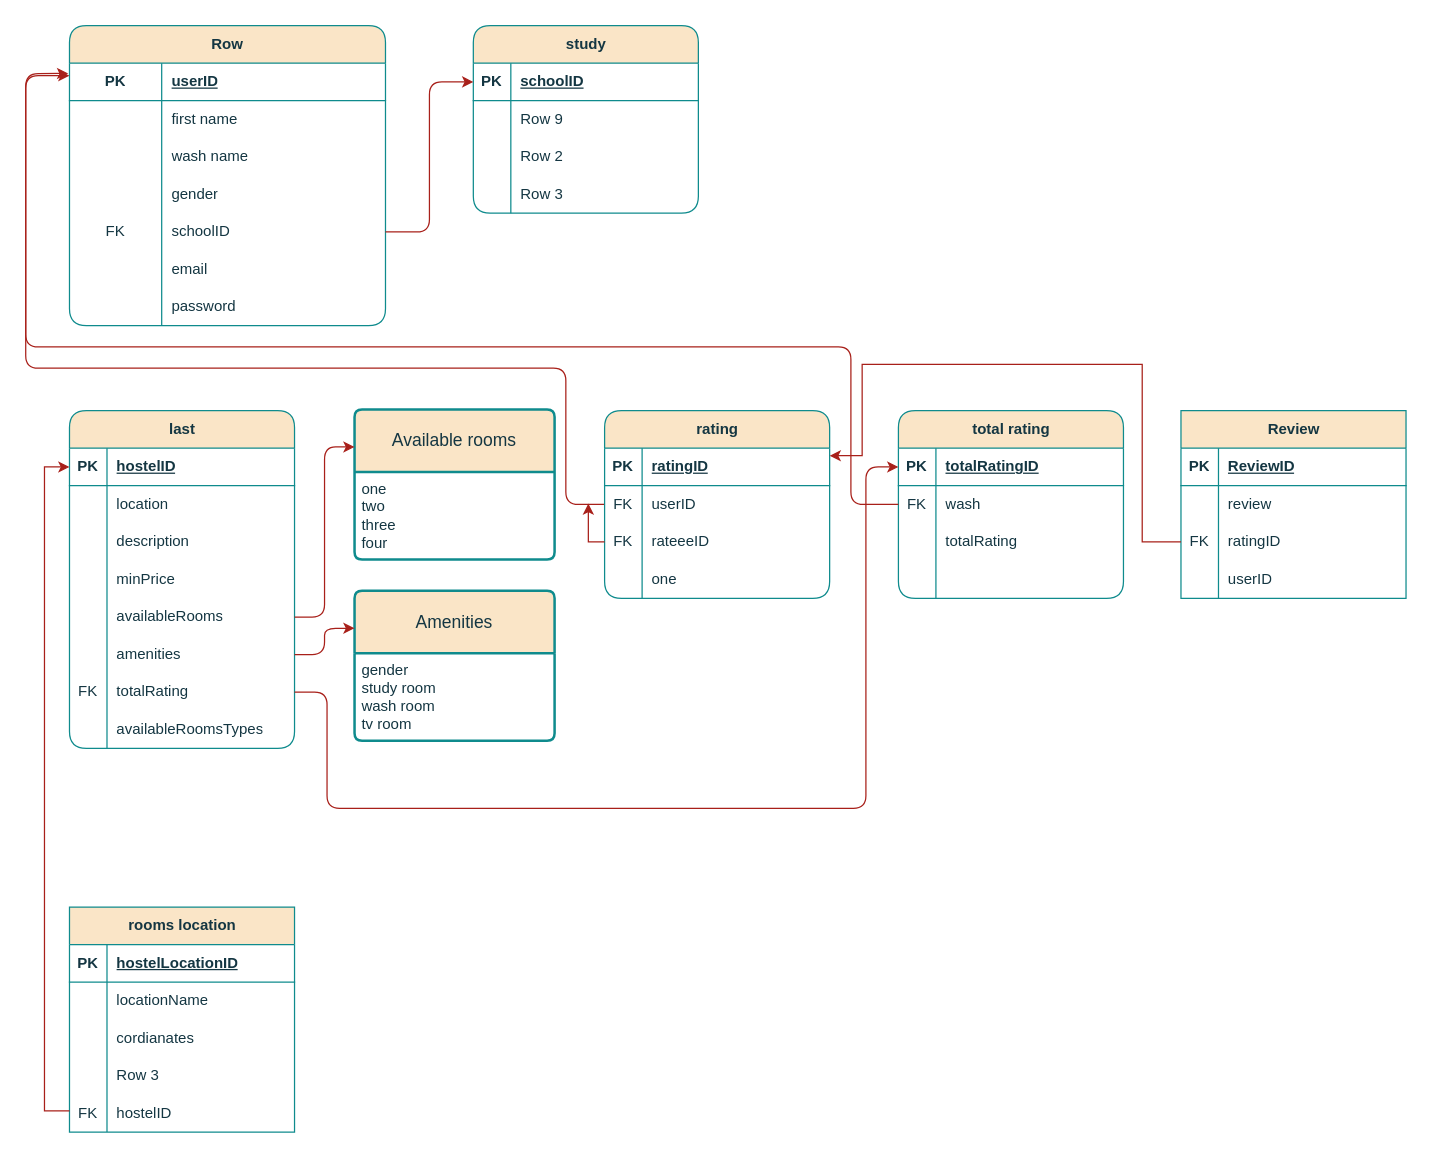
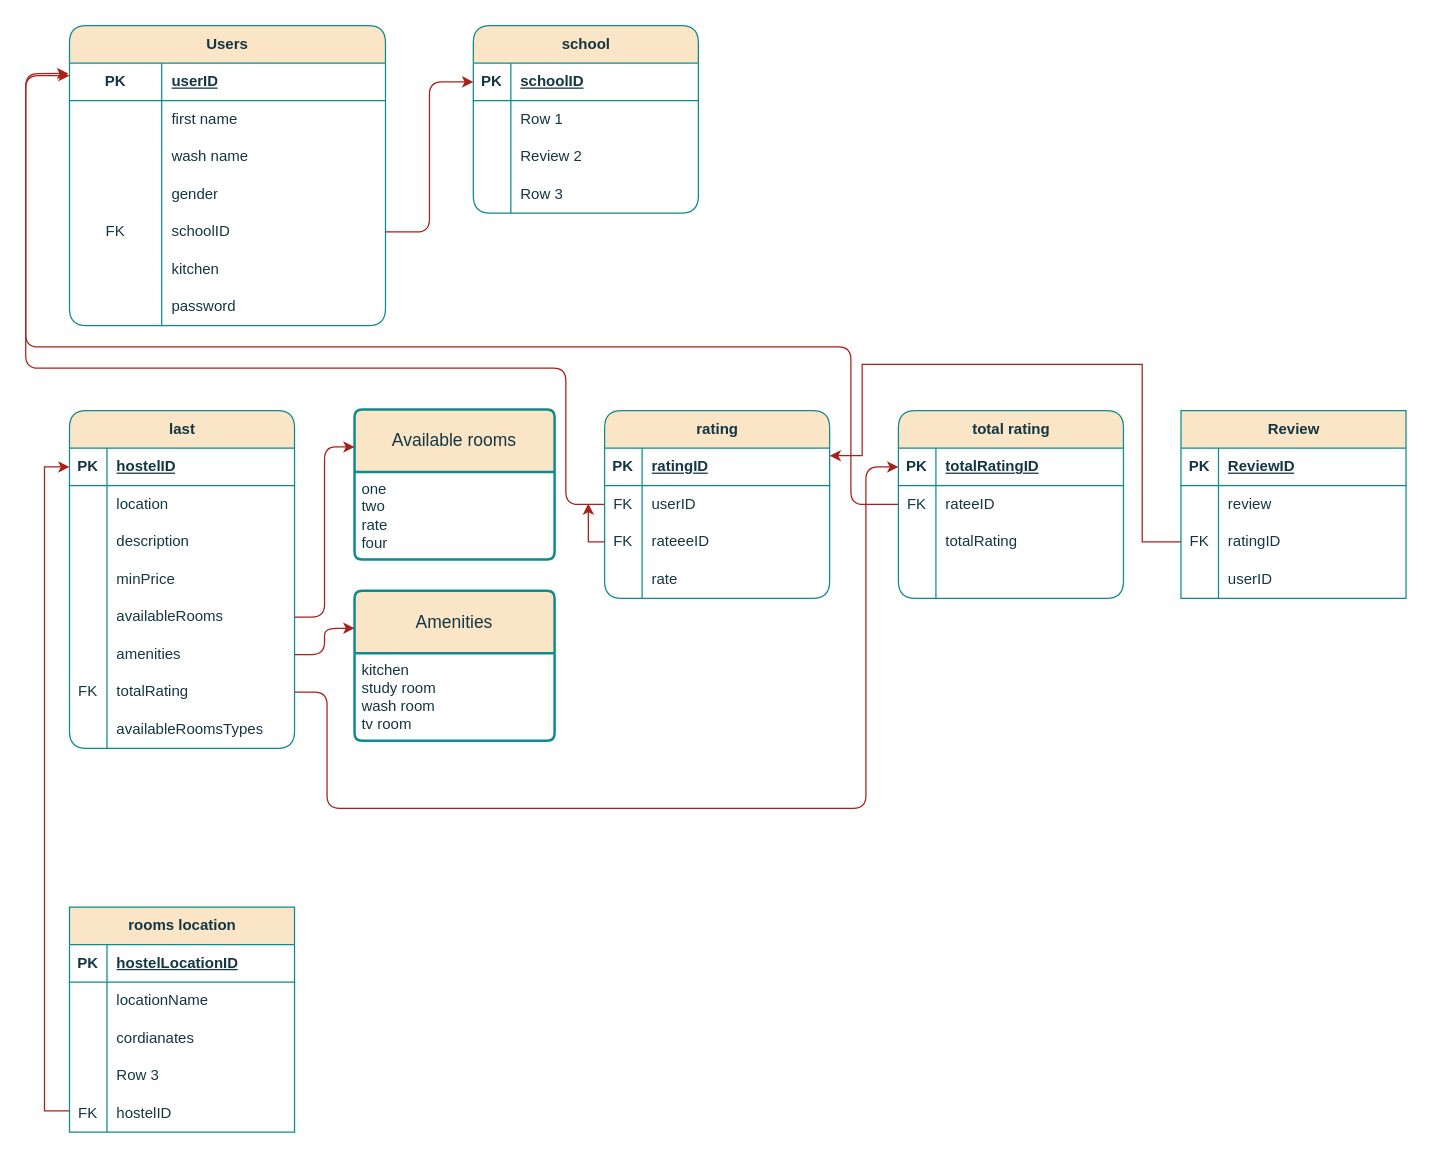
node "Row": label "Row" -> "Users"
node "study": label "study" -> "school"
node "Row 9": label "Row 9" -> "Row 1"
node "Row 2": label "Row 2" -> "Review 2"
node "email": label "email" -> "kitchen"
node "wash": label "wash" -> "rateeID"
node "one two three four": label "one two three four" -> "one two rate four"
node "one": label "one" -> "rate"
node "gender study room wash room tv room": label "gender study room wash room tv room" -> "kitchen study room wash room tv room"
